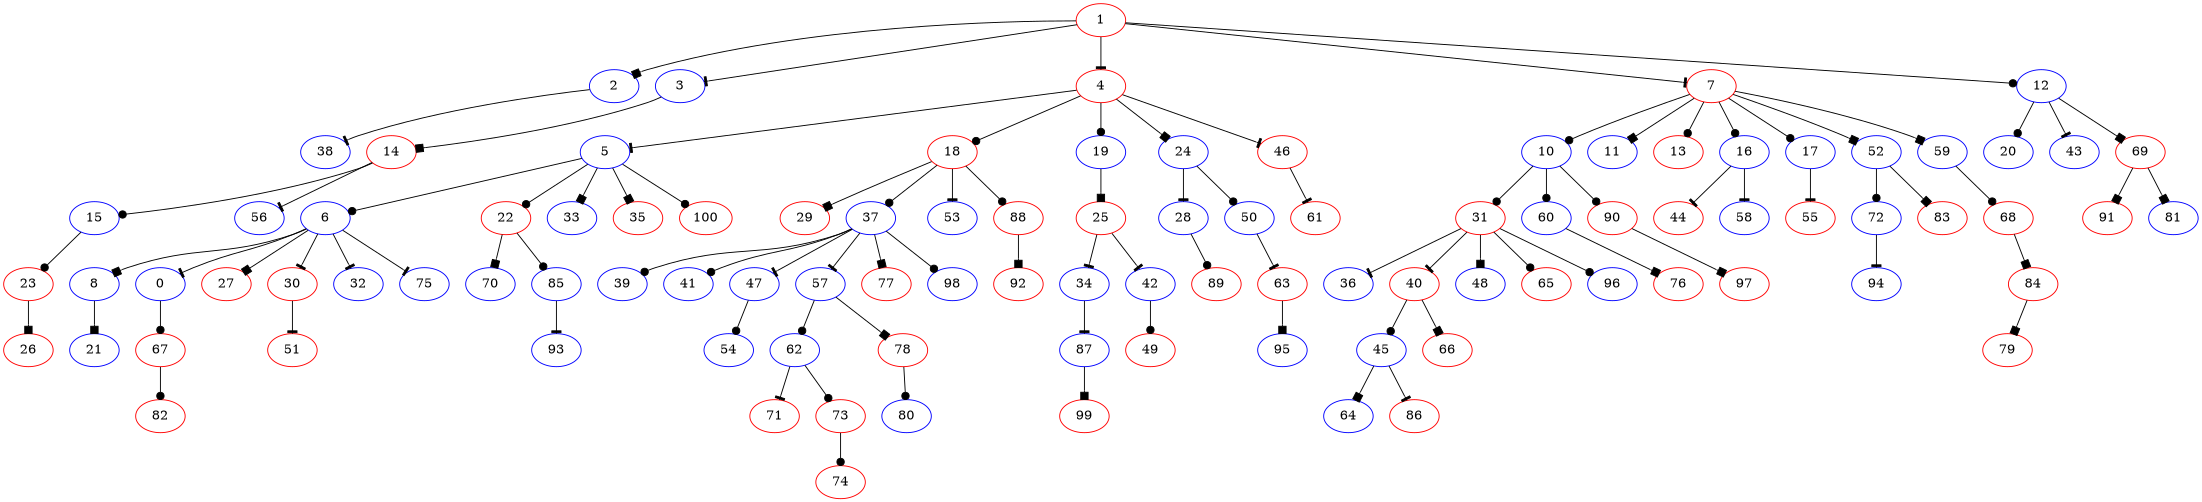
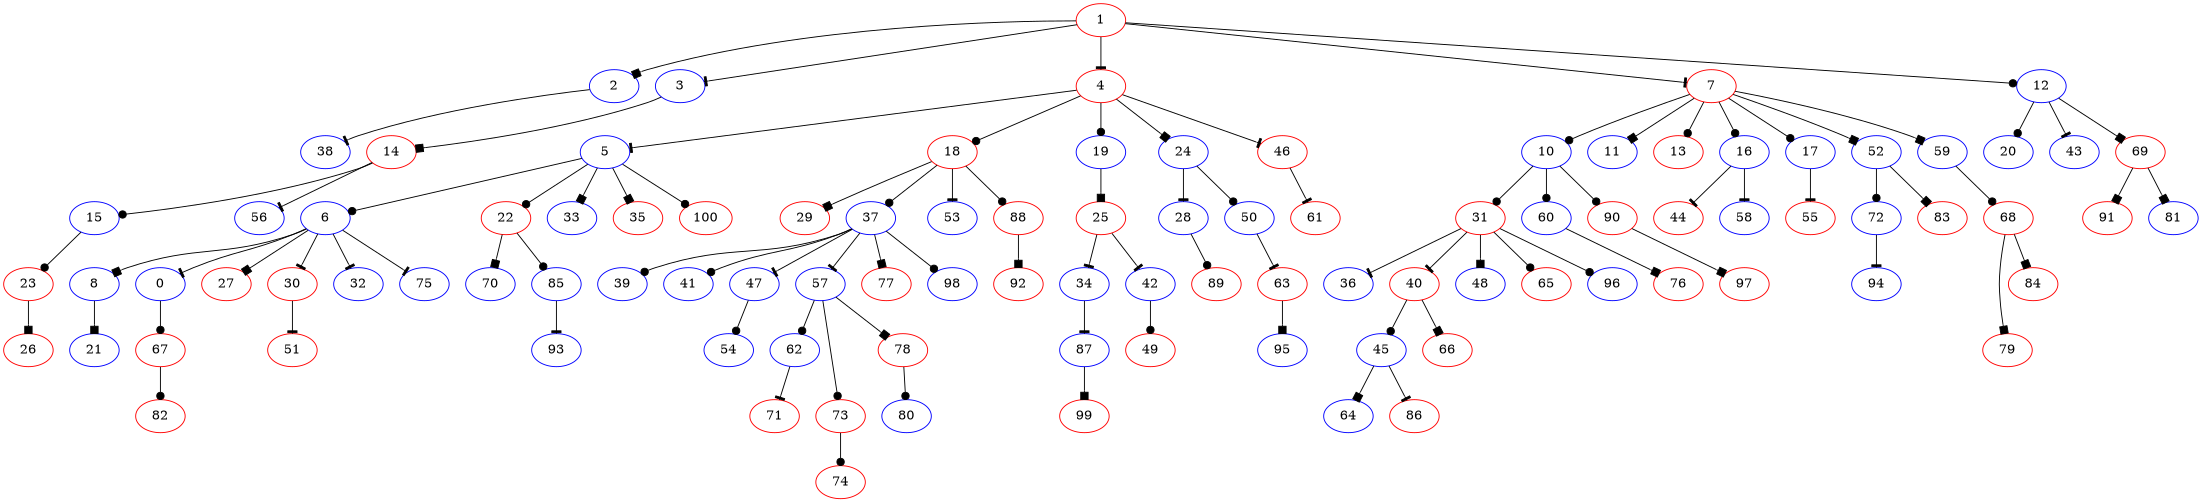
edge "84" -> "79": now "68" -> "79"
edge "62" -> "73": now "57" -> "73"
